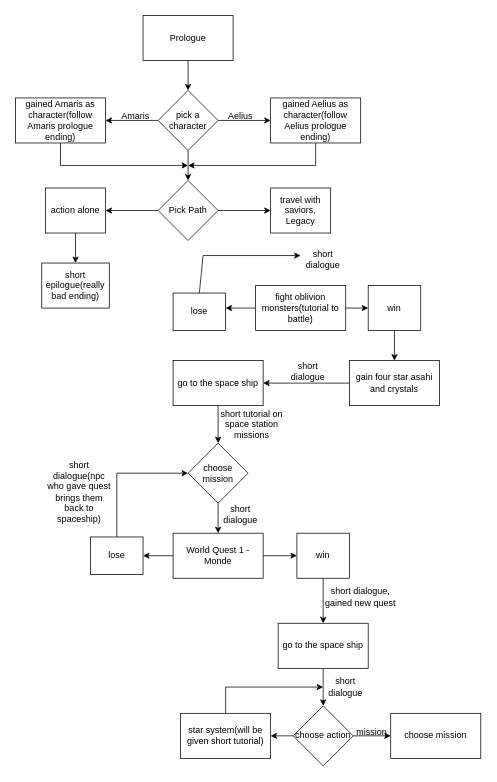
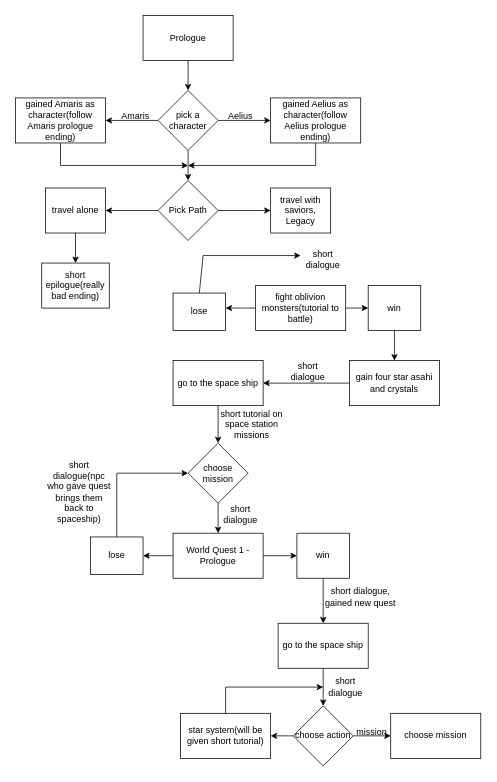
node "action alone": label "action alone" -> "travel alone"
node "World Quest 1 - Monde": label "World Quest 1 - Monde" -> "World Quest 1 - Prologue"
